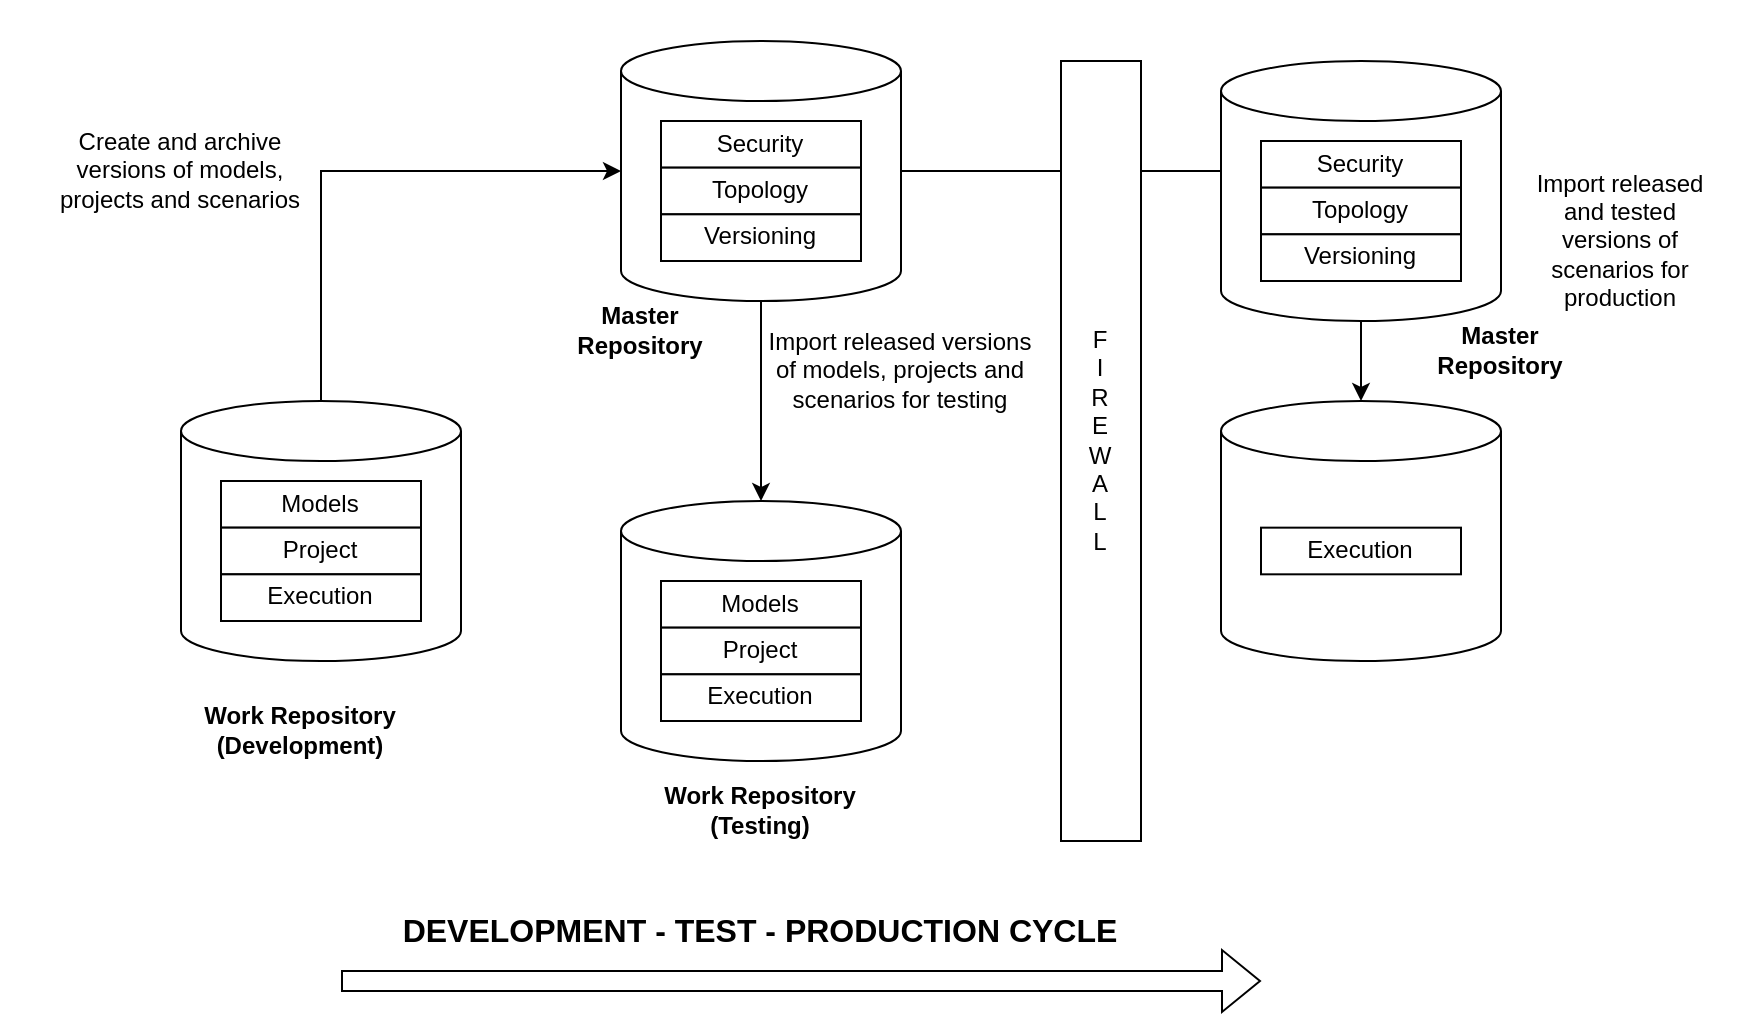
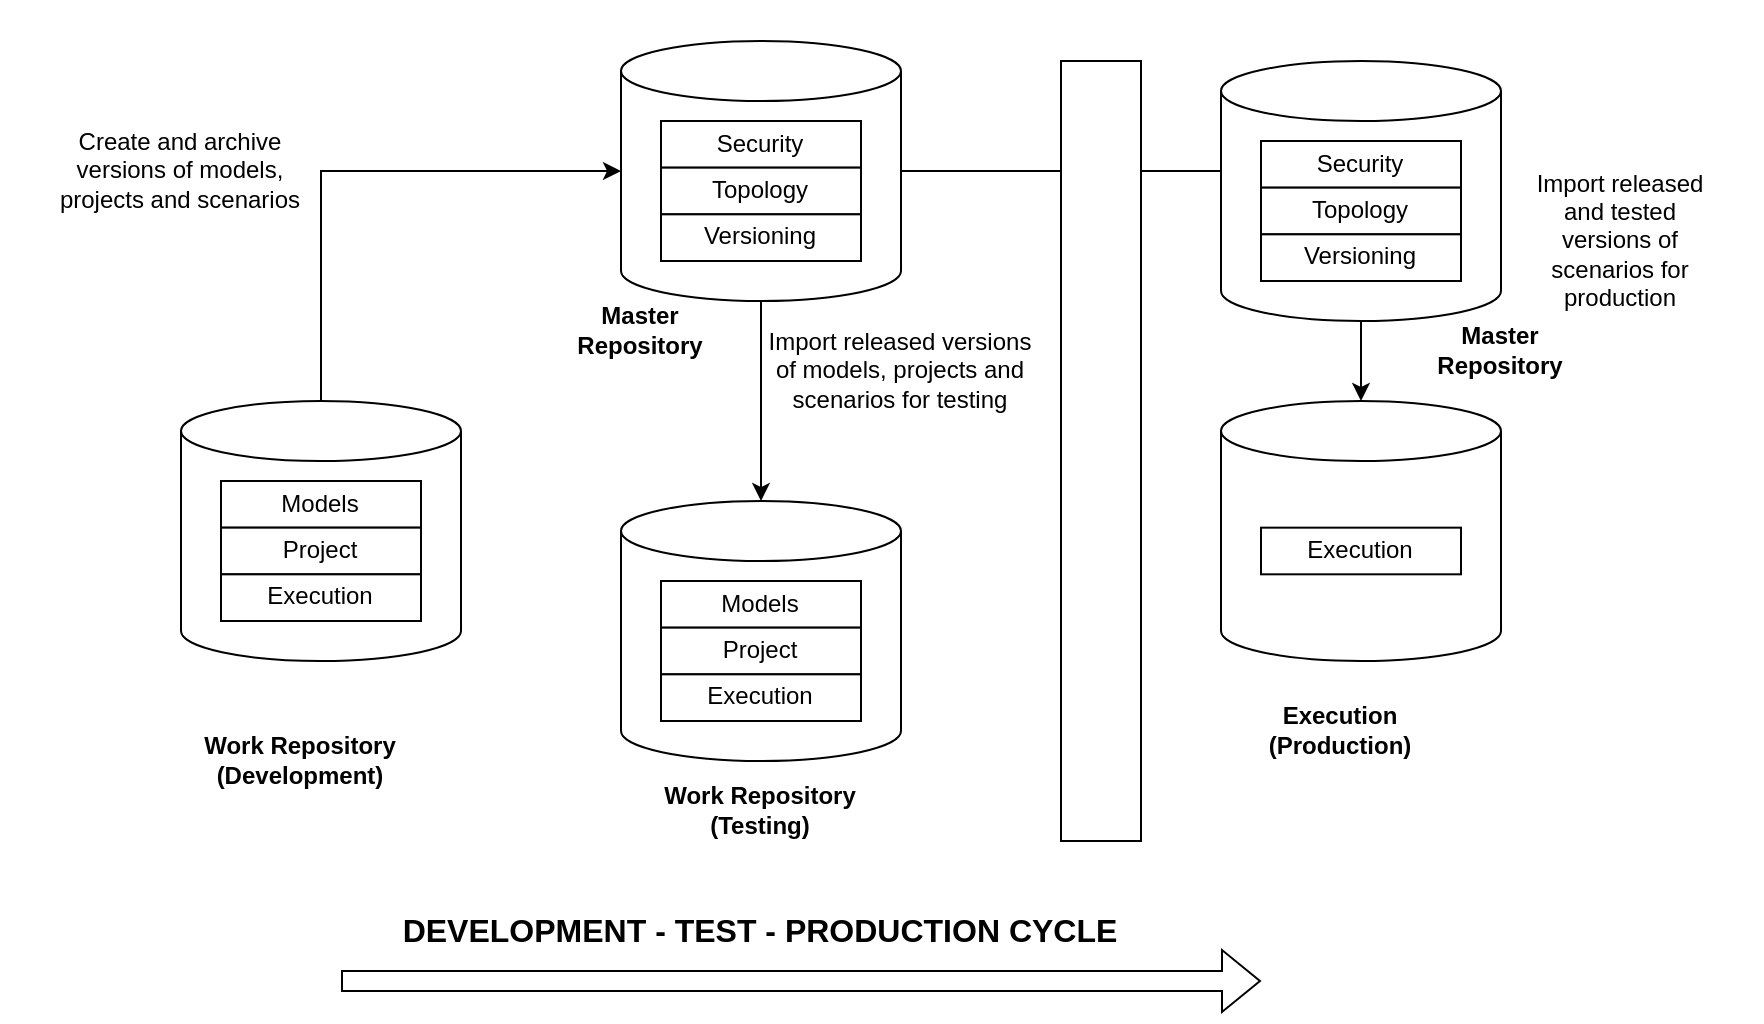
node "F I R E W A L L": removed
node "Work Repository (Development)": moved (301, 731) -> (301, 761)
node "Execution (Production)": added
